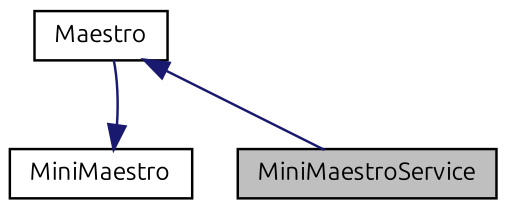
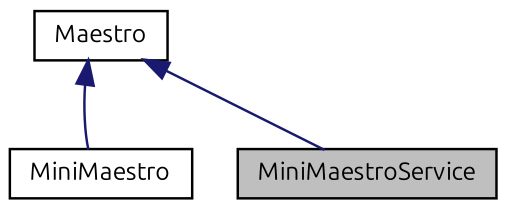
edge "Maestro" -> "MiniMaestro": reversed
